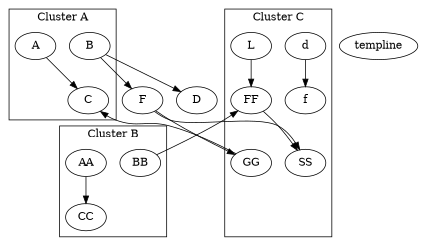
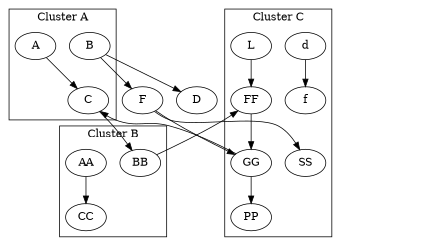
node "templine": removed
edge "FF" -> "SS": now "FF" -> "GG"
edge "C" -> "BB": added
node "PP": added
